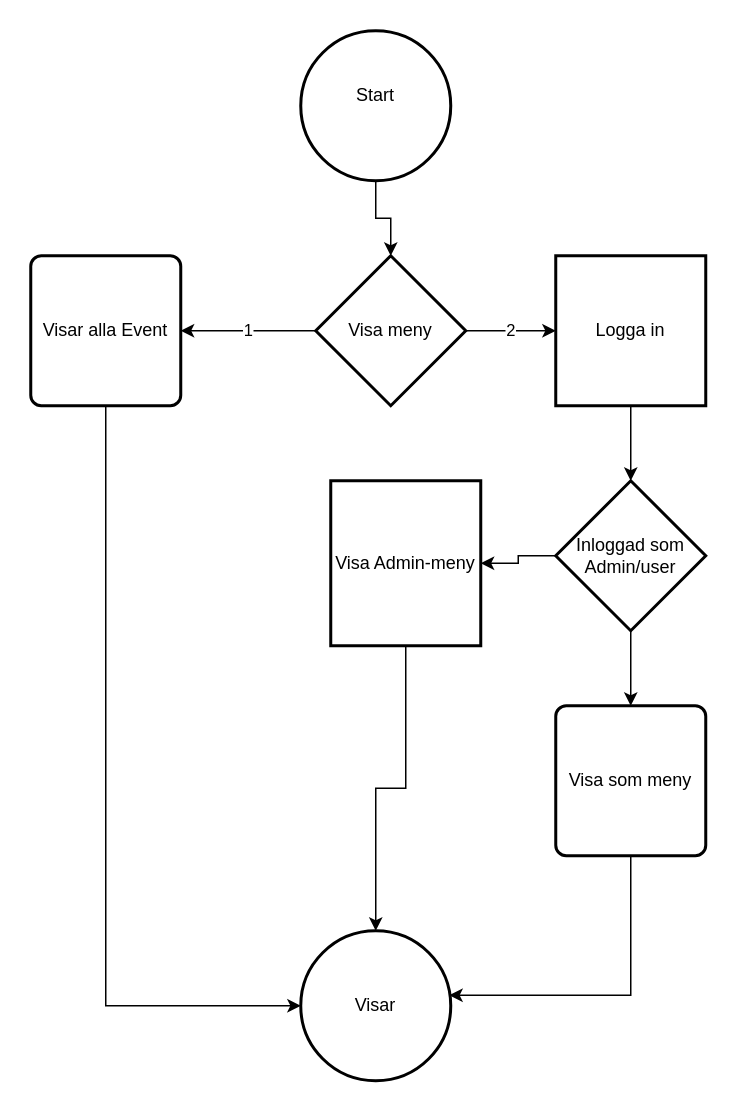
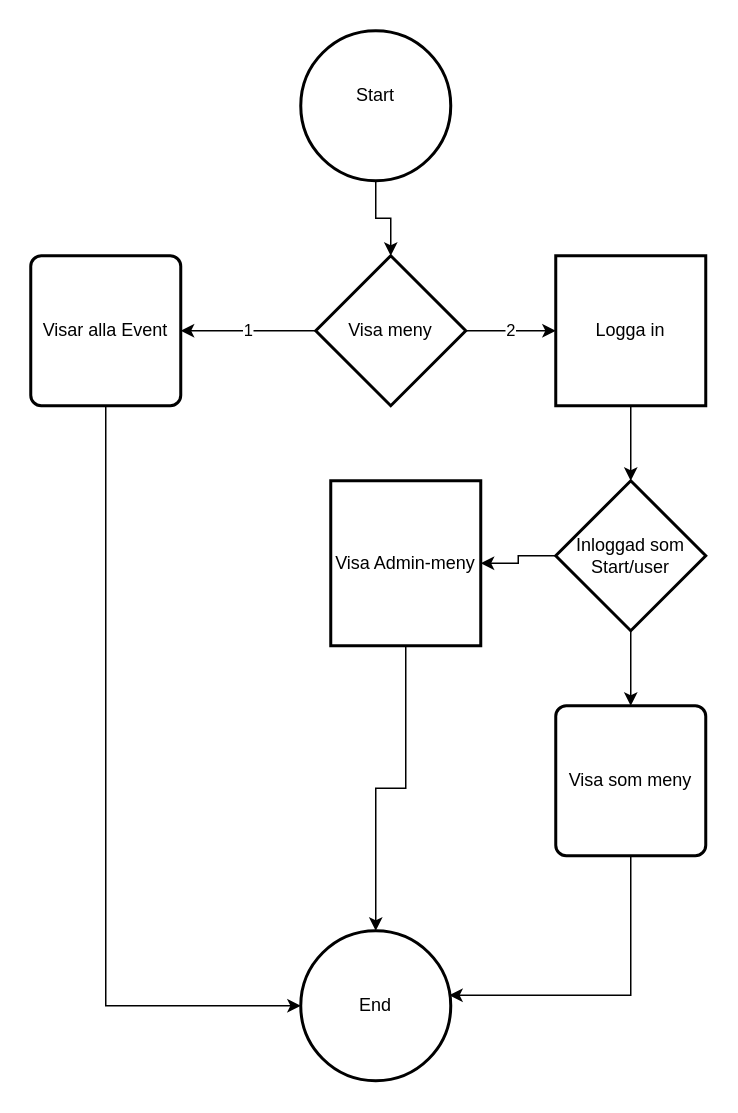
node "Inloggad som Admin/user": label "Inloggad som Admin/user" -> "Inloggad som Start/user"
node "Visar": label "Visar" -> "End"
